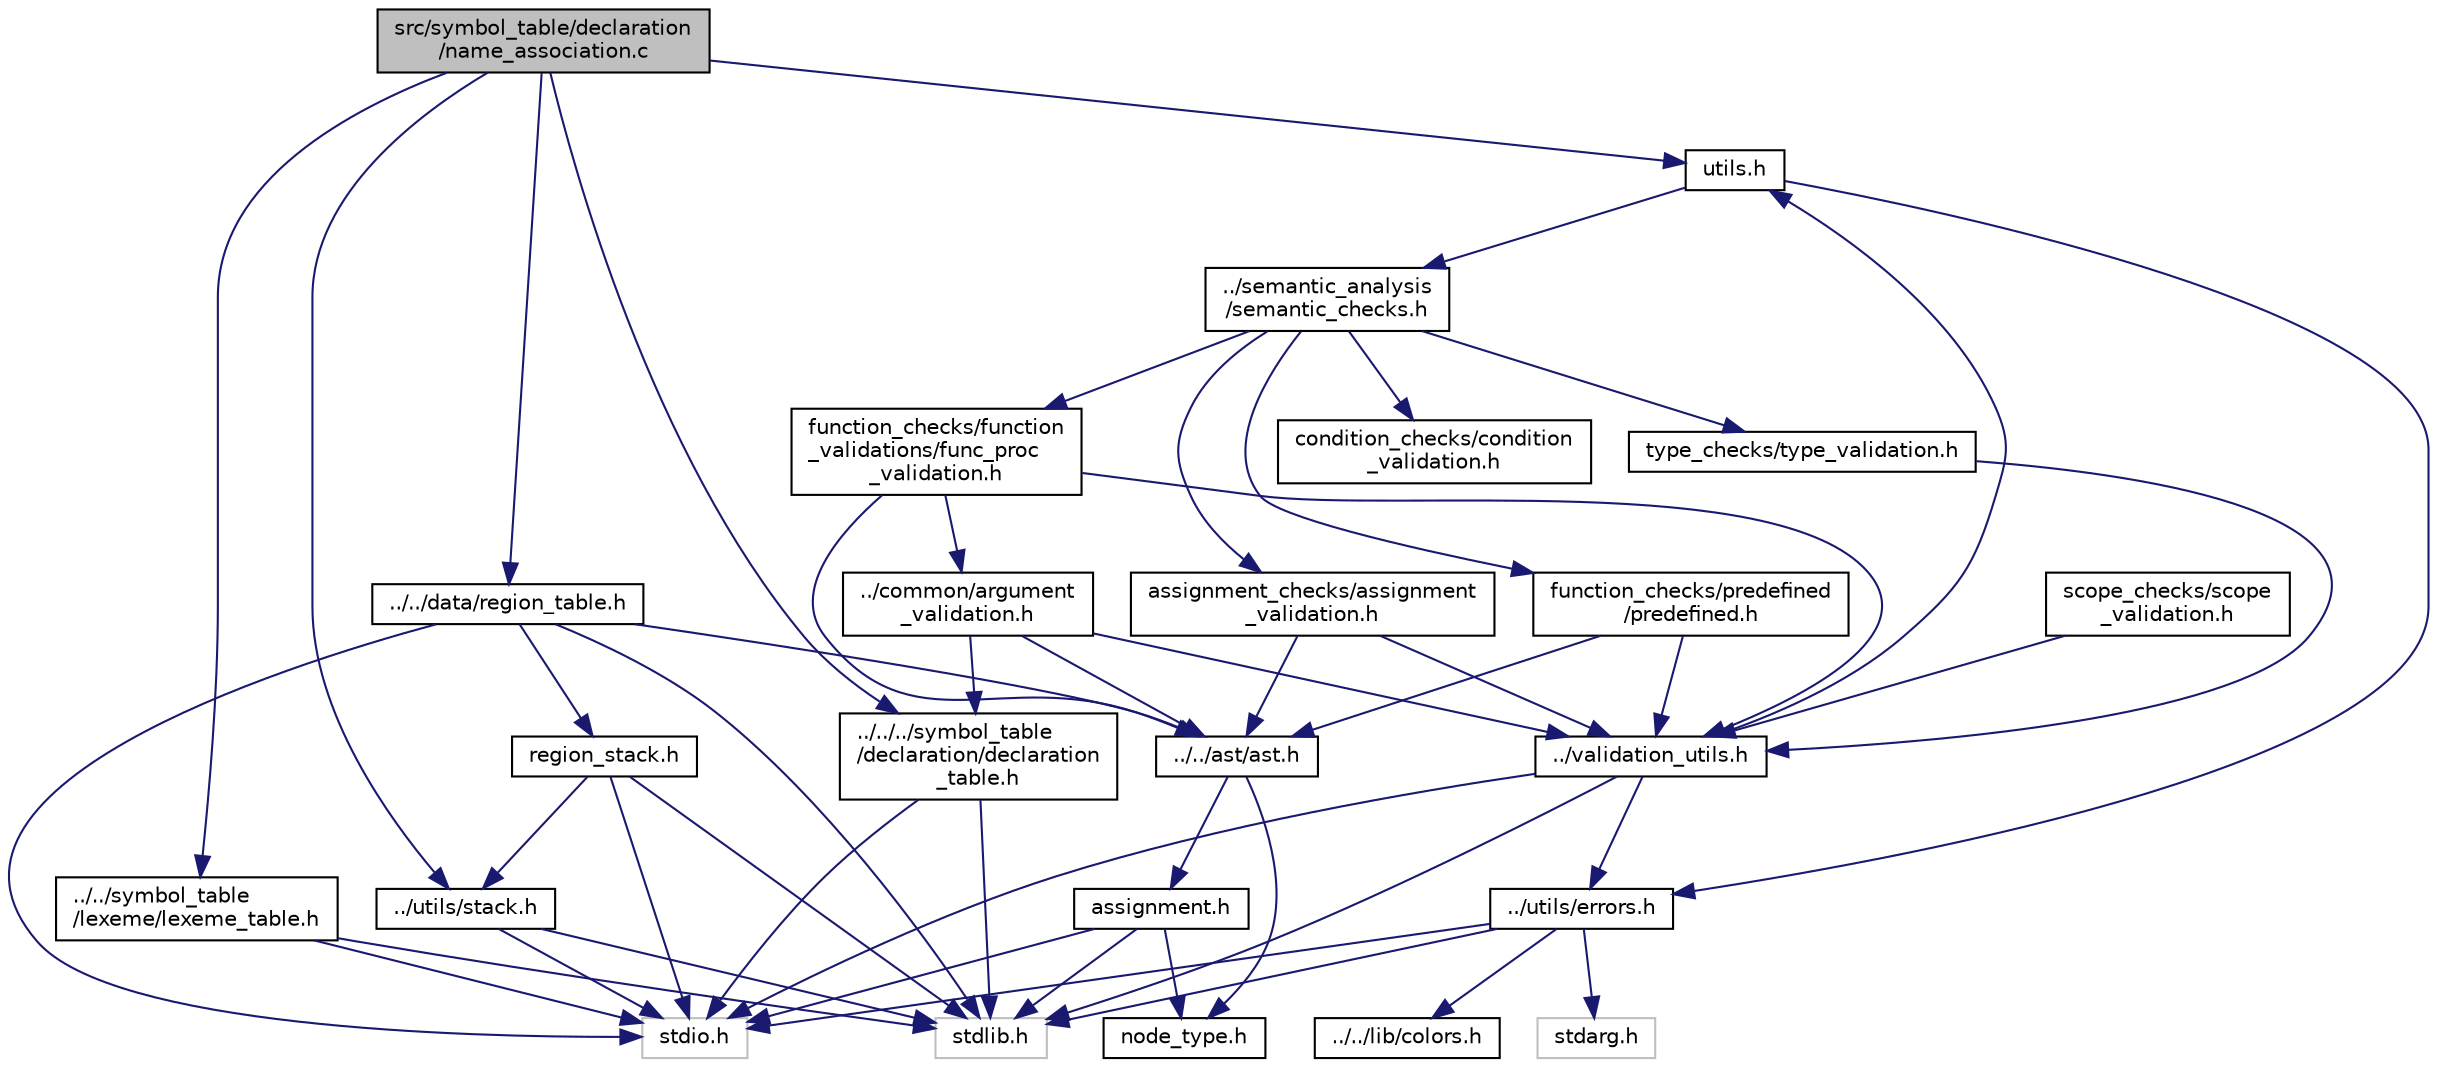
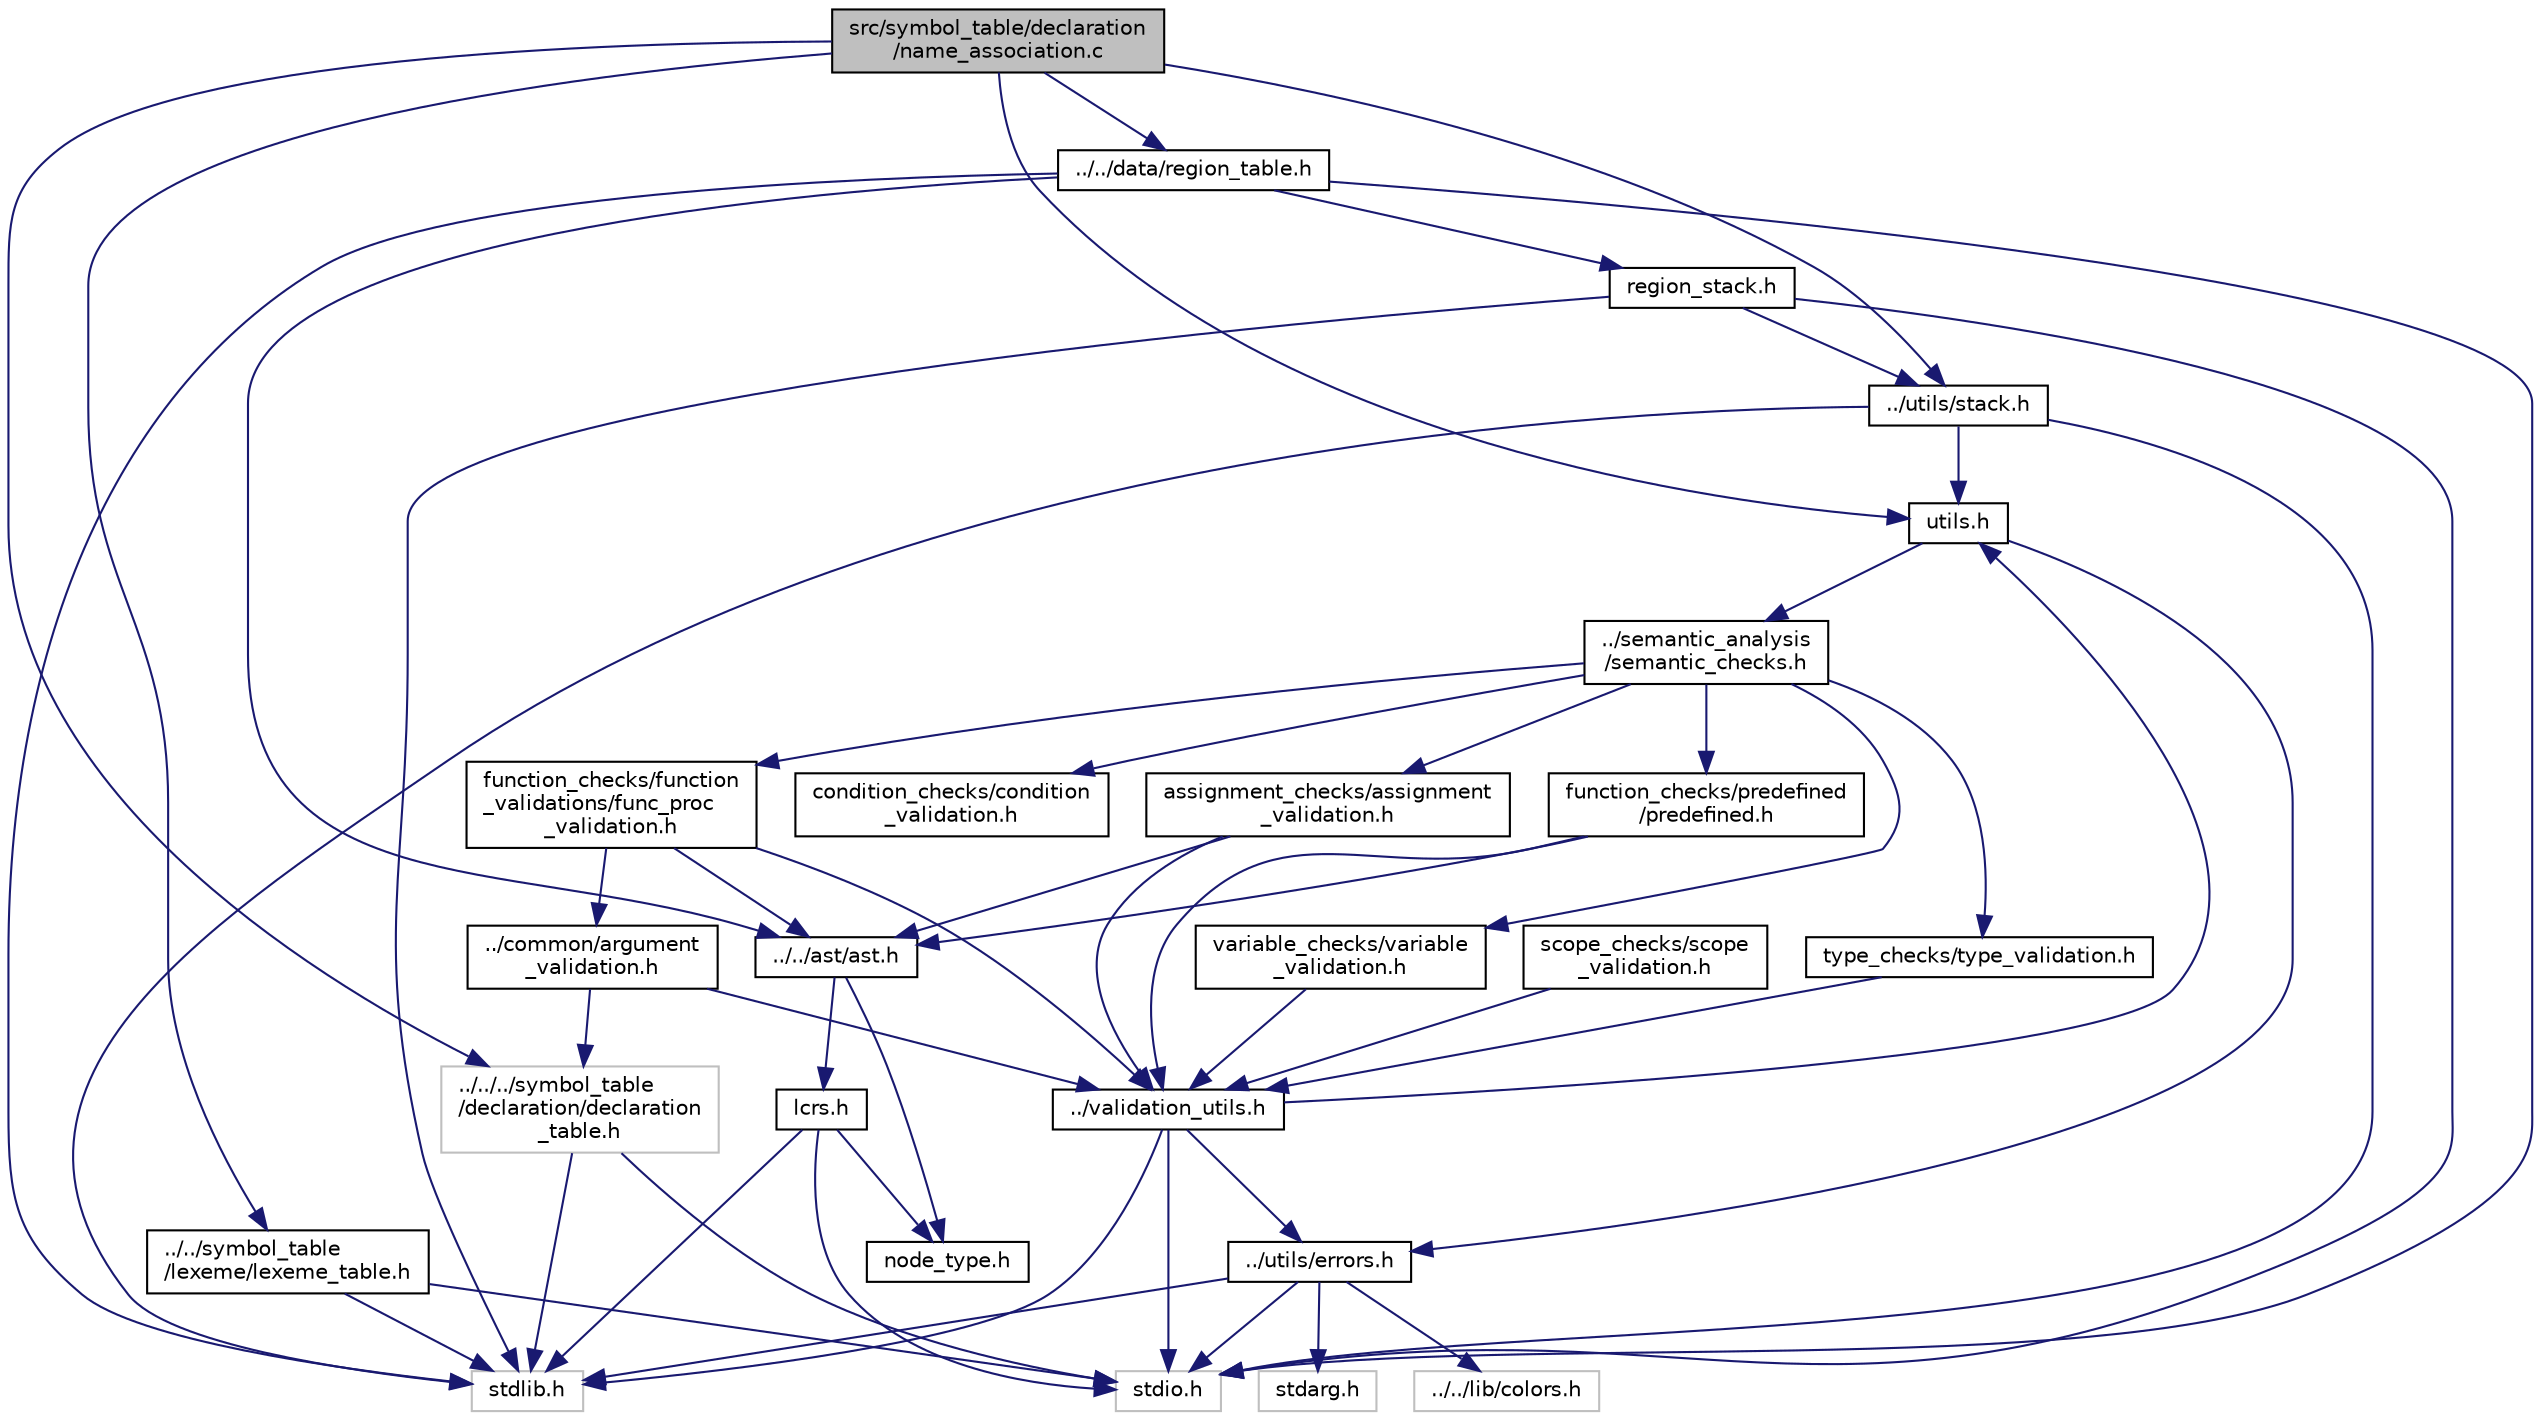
edge "../utils/stack.h" -> "utils.h": added
edge "../common/argument _validation.h" -> "../../ast/ast.h": removed
node "../../../symbol_table /declaration/declaration _table.h": color black -> grey75
node "assignment.h": label "assignment.h" -> "lcrs.h"
node "variable_checks/variable _validation.h": added
node "../../lib/colors.h": color black -> grey75
